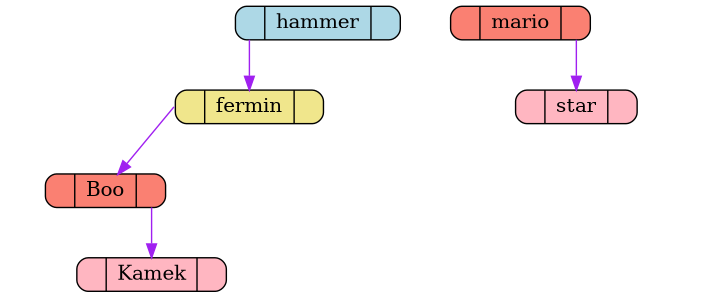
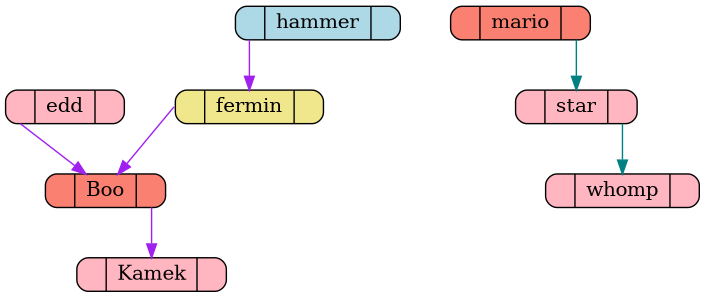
edge "mario" -> "star": color purple -> teal
node "edd": added
node "whomp": added
